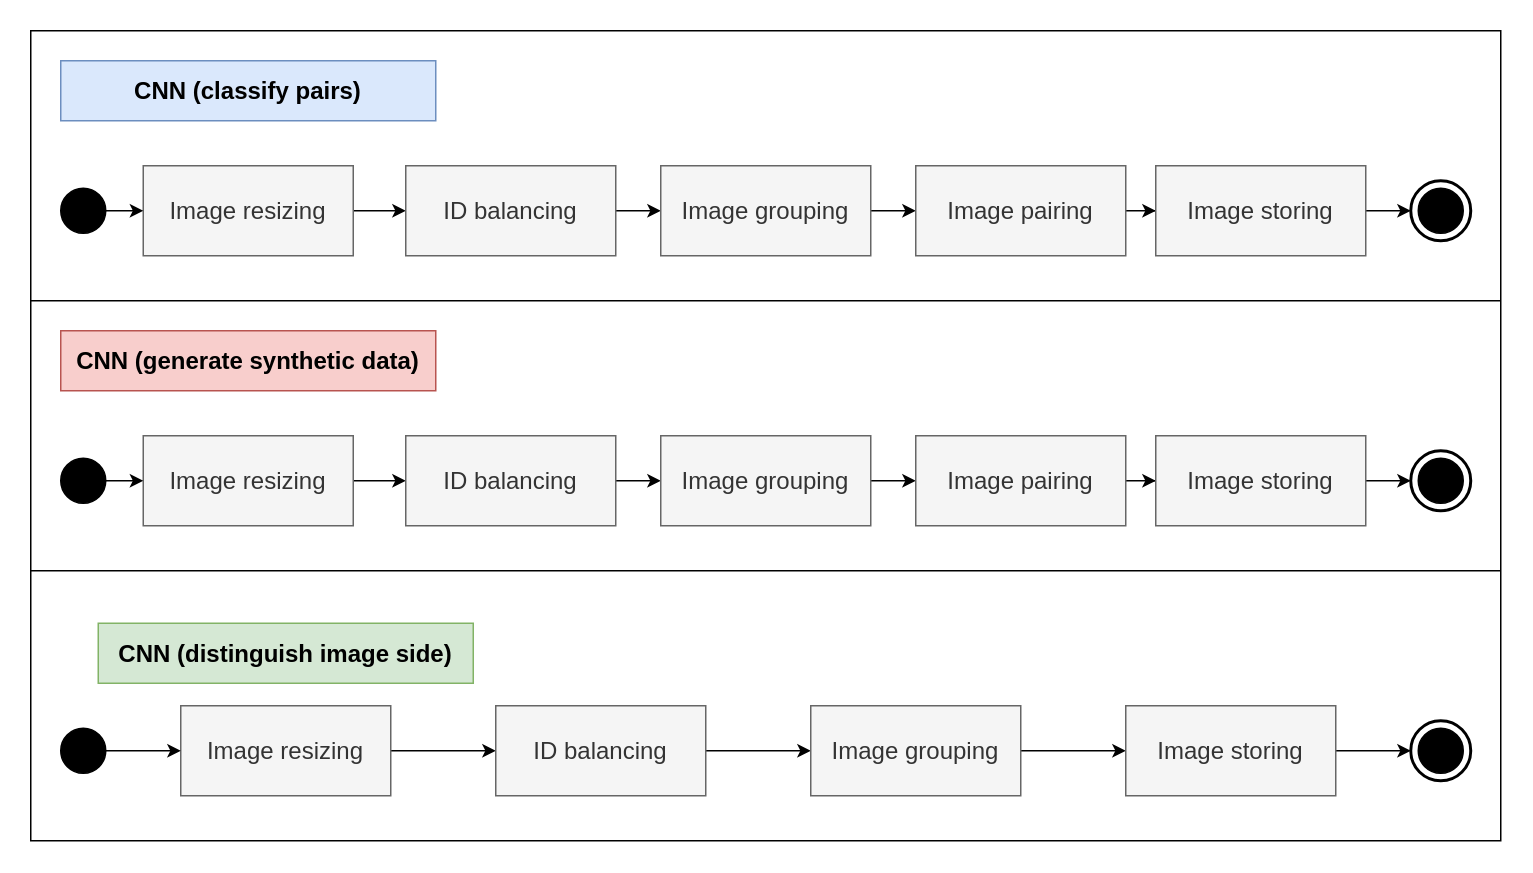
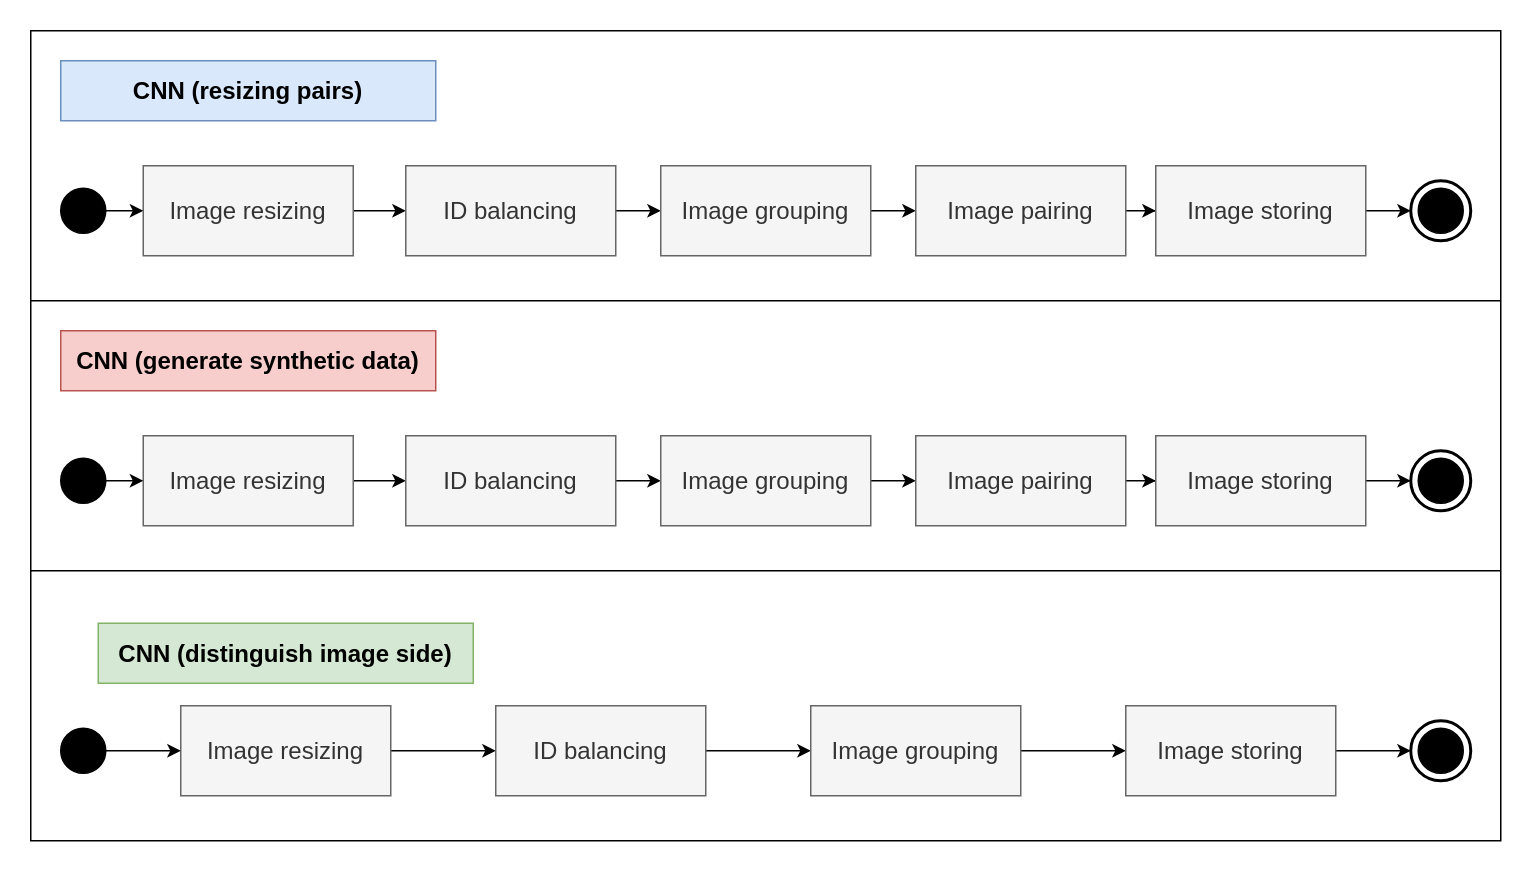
node "CNN (classify pairs)": label "CNN (classify pairs)" -> "CNN (resizing pairs)"
